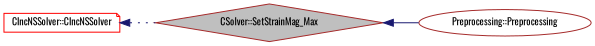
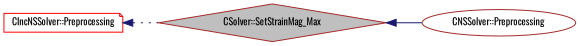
node "CIncNSSolver::CIncNSSolver": label "CIncNSSolver::CIncNSSolver" -> "CIncNSSolver::Preprocessing"
node "Preprocessing::Preprocessing": label "Preprocessing::Preprocessing" -> "CNSSolver::Preprocessing"
